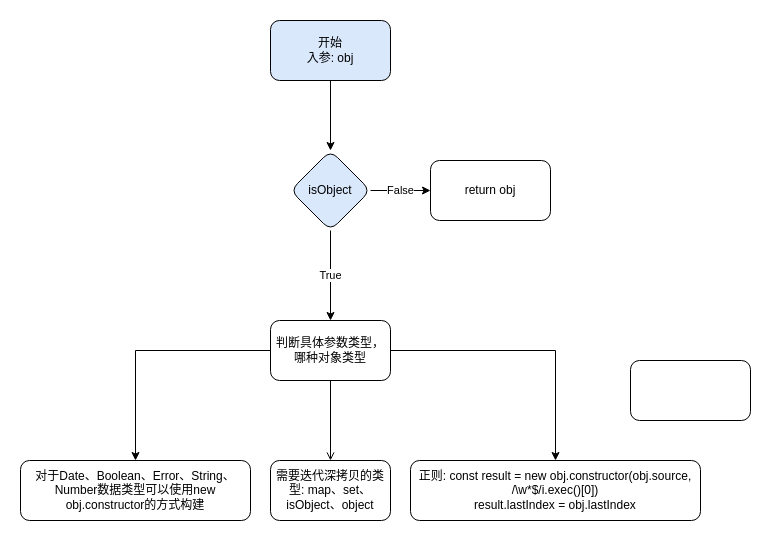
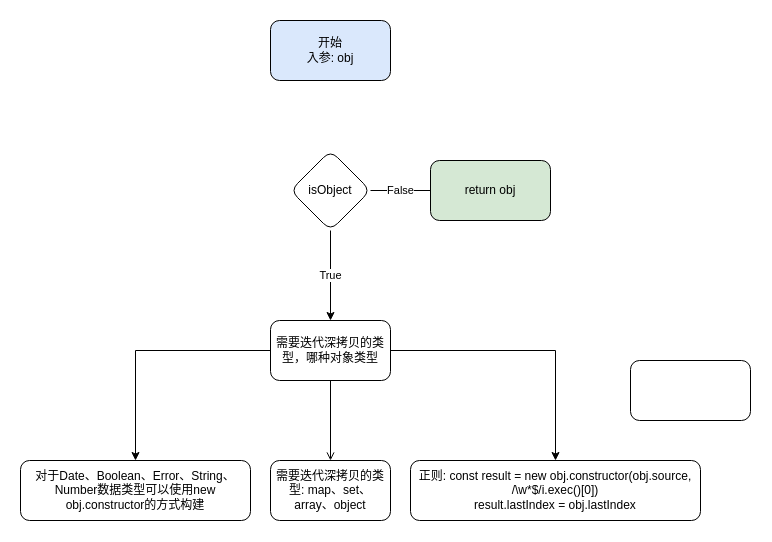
edge "开始 入参: obj" -> "isObject": removed
node "isObject": fillcolor #dae8fc -> #ffffff
edge "isObject" -> "return obj": arrowhead classic -> none
node "return obj": fillcolor #ffffff -> #d5e8d4
node "判断具体参数类型，哪种对象类型": label "判断具体参数类型，哪种对象类型" -> "需要迭代深拷贝的类型，哪种对象类型"
node "需要迭代深拷贝的类型: map、set、isObject、object": label "需要迭代深拷贝的类型: map、set、isObject、object" -> "需要迭代深拷贝的类型: map、set、array、object"
